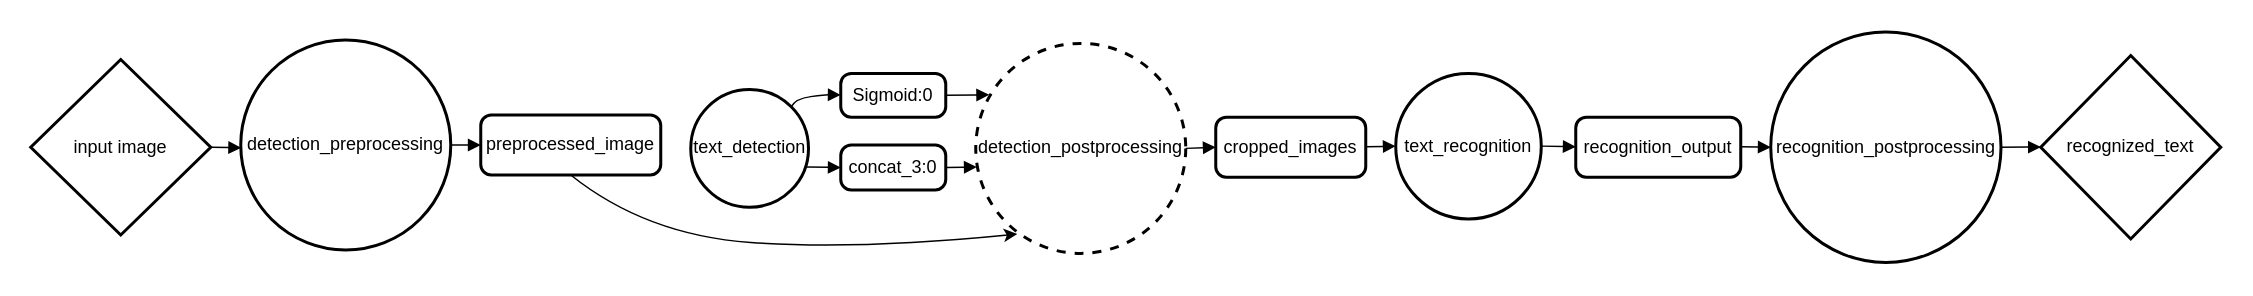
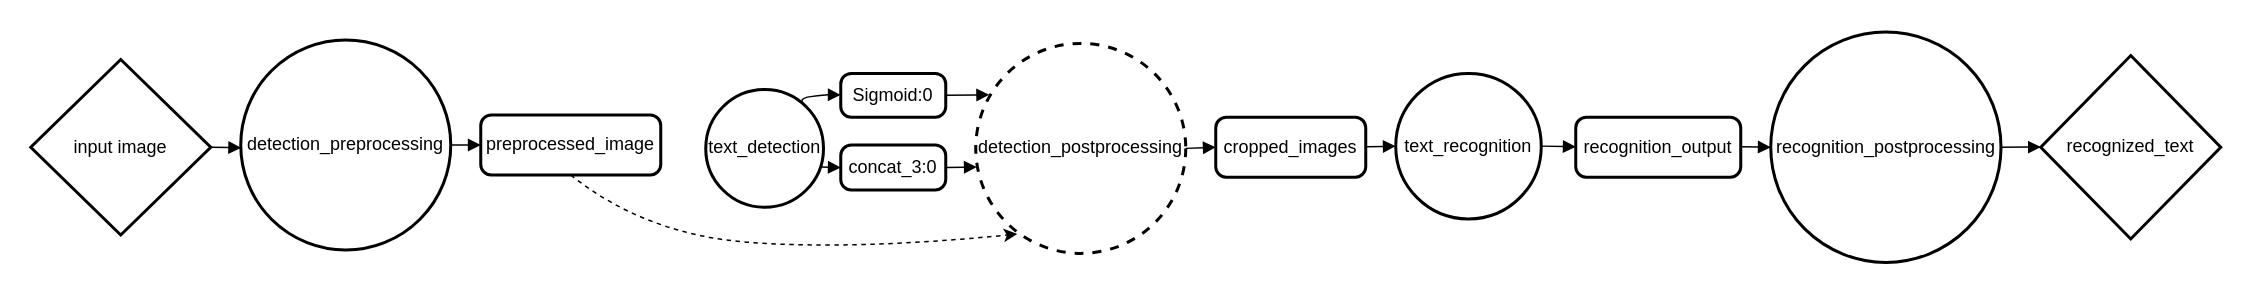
node "text_detection": moved (750, 148) -> (765, 148)
edge "preprocessed_image" -> "detection_postprocessing": style solid -> dashed
